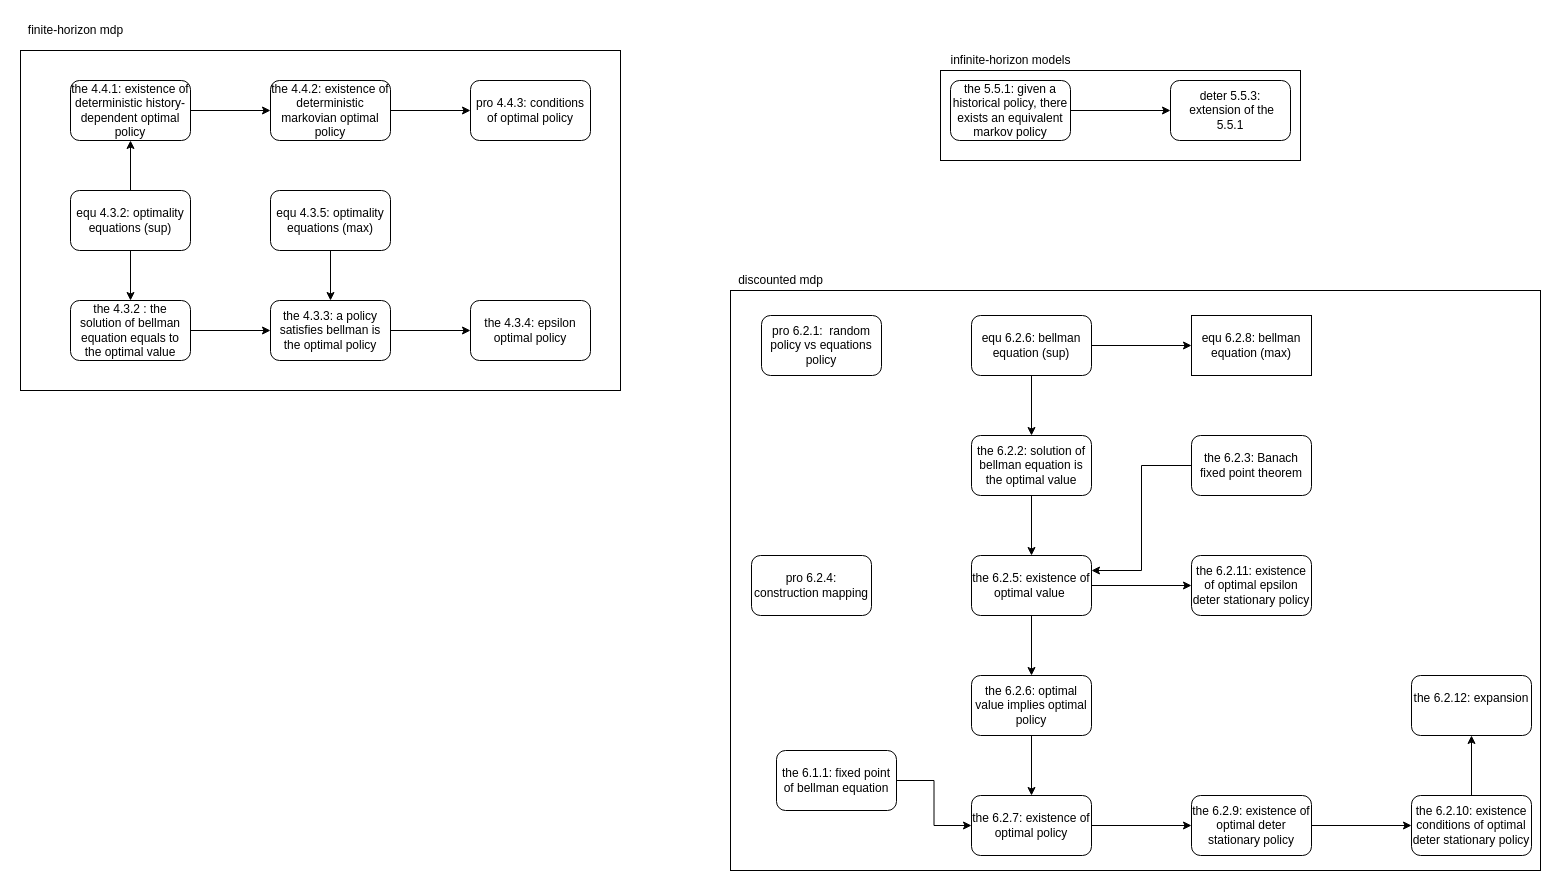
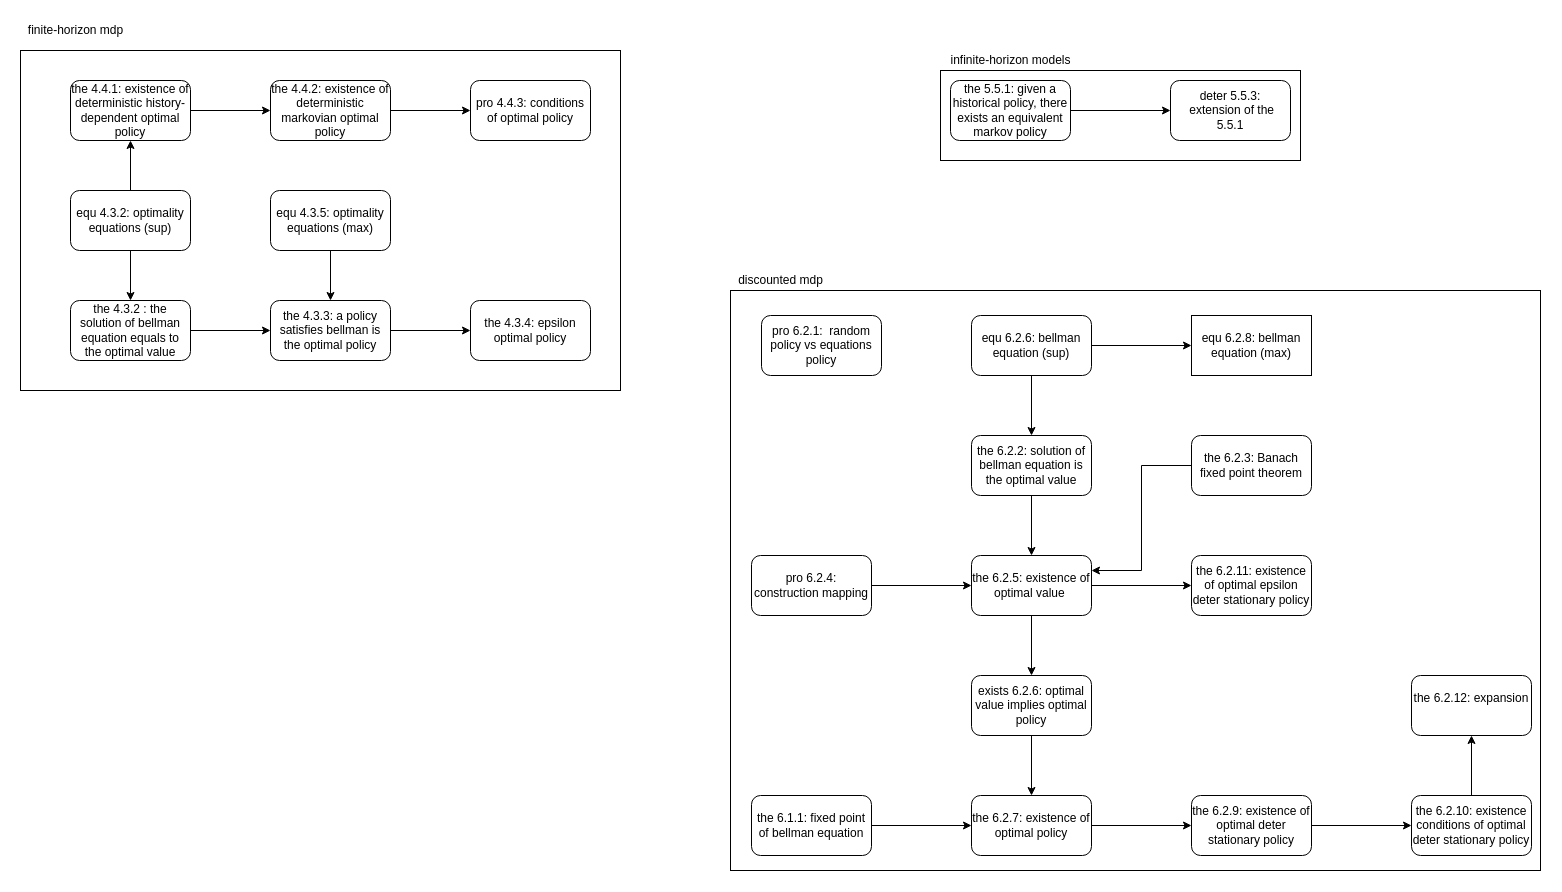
edge "pro 6.2.4: construction mapping" -> "the 6.2.5: existence of optimal value": added
node "the 6.2.6: optimal value implies optimal policy": label "the 6.2.6: optimal value implies optimal policy" -> "exists 6.2.6: optimal value implies optimal policy"
node "the 6.1.1: fixed point of bellman equation": moved (837, 781) -> (812, 826)
